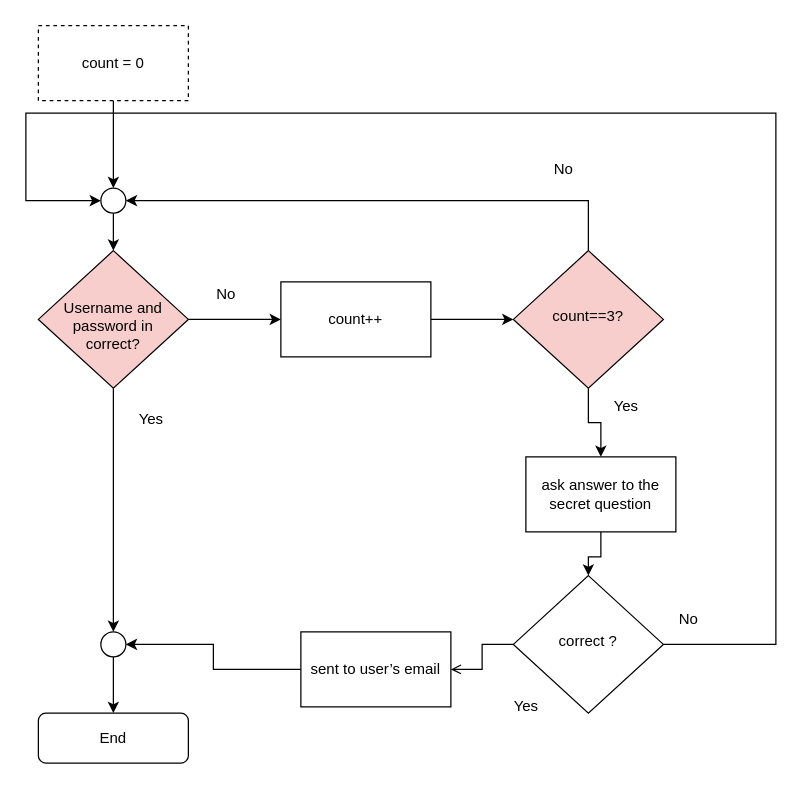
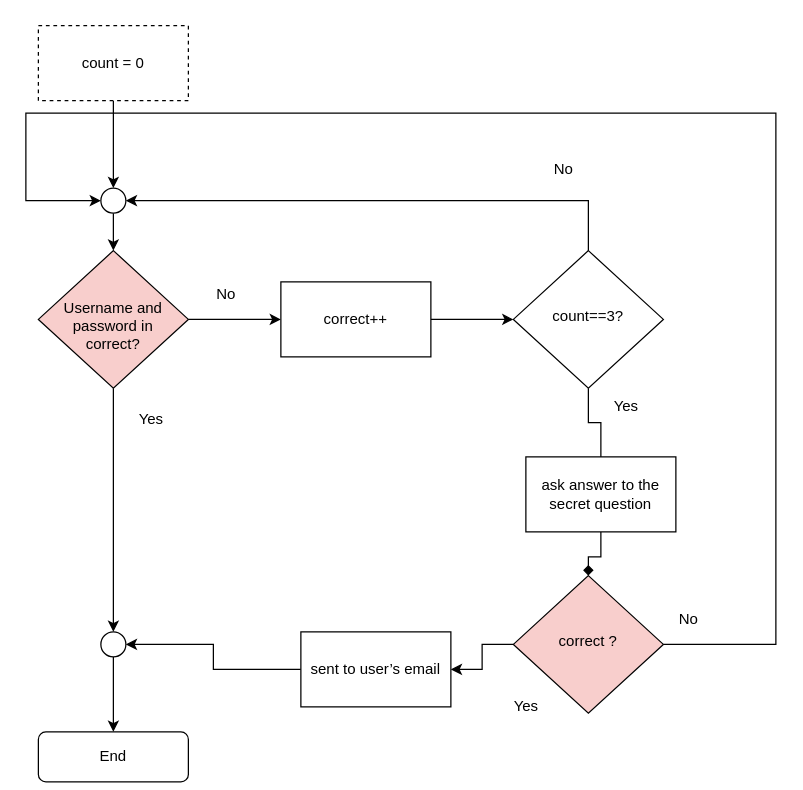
node "count++": label "count++" -> "correct++"
node "count==3?": fillcolor #f8cecc -> #ffffff
edge "count==3?" -> "ask answer to the secret question": arrowhead classic -> none
edge "ask answer to the secret question" -> "correct ?": arrowhead classic -> diamond
node "correct ?": fillcolor #ffffff -> #f8cecc
edge "correct ?" -> "sent to user’s email": arrowhead open -> classic
node "End": moved (113, 738) -> (113, 757)
